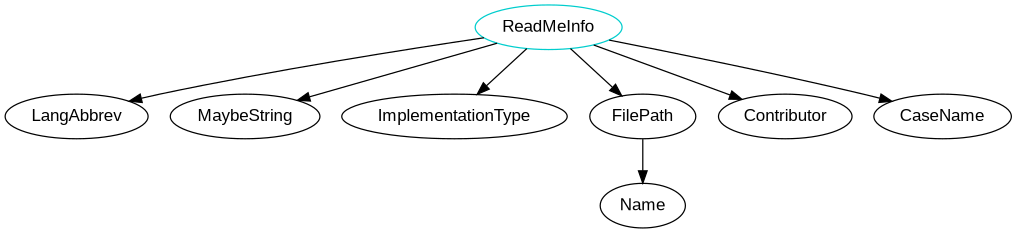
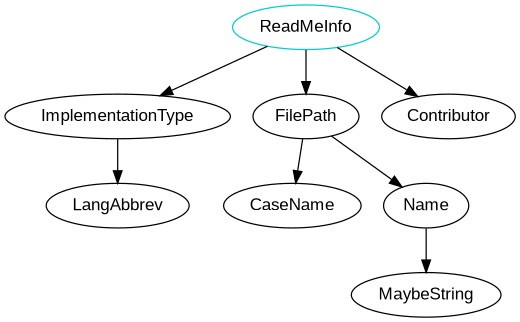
edge "ReadMeInfo" -> "LangAbbrev": now "ImplementationType" -> "LangAbbrev"
edge "ReadMeInfo" -> "CaseName": now "FilePath" -> "CaseName"
edge "ReadMeInfo" -> "MaybeString": now "Name" -> "MaybeString"
